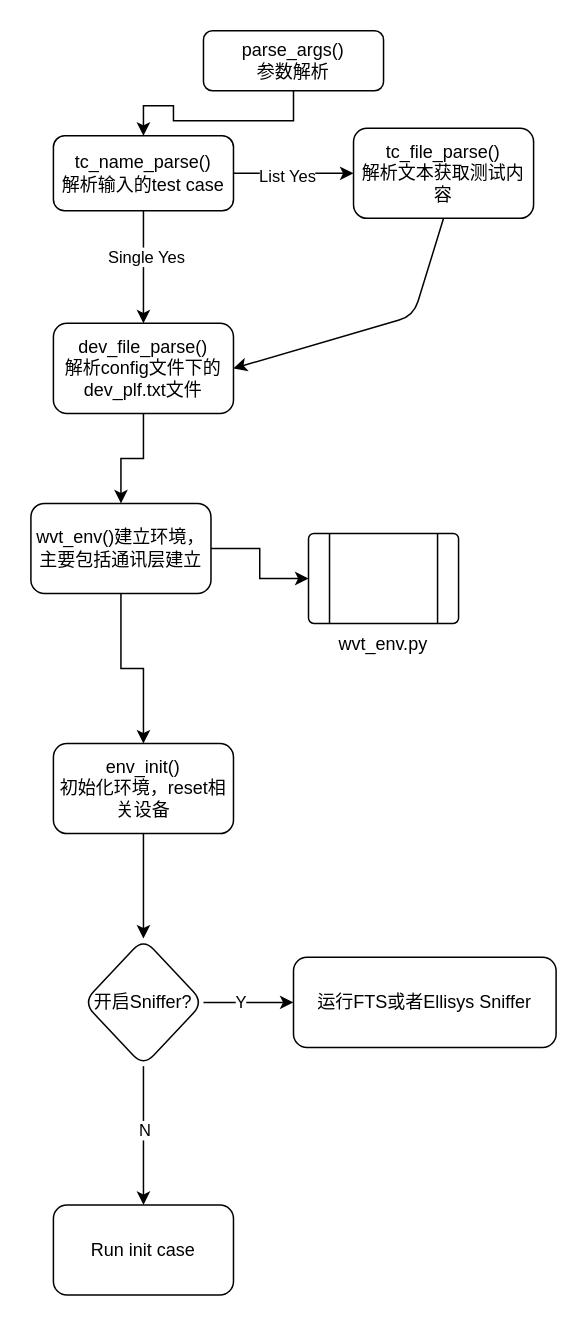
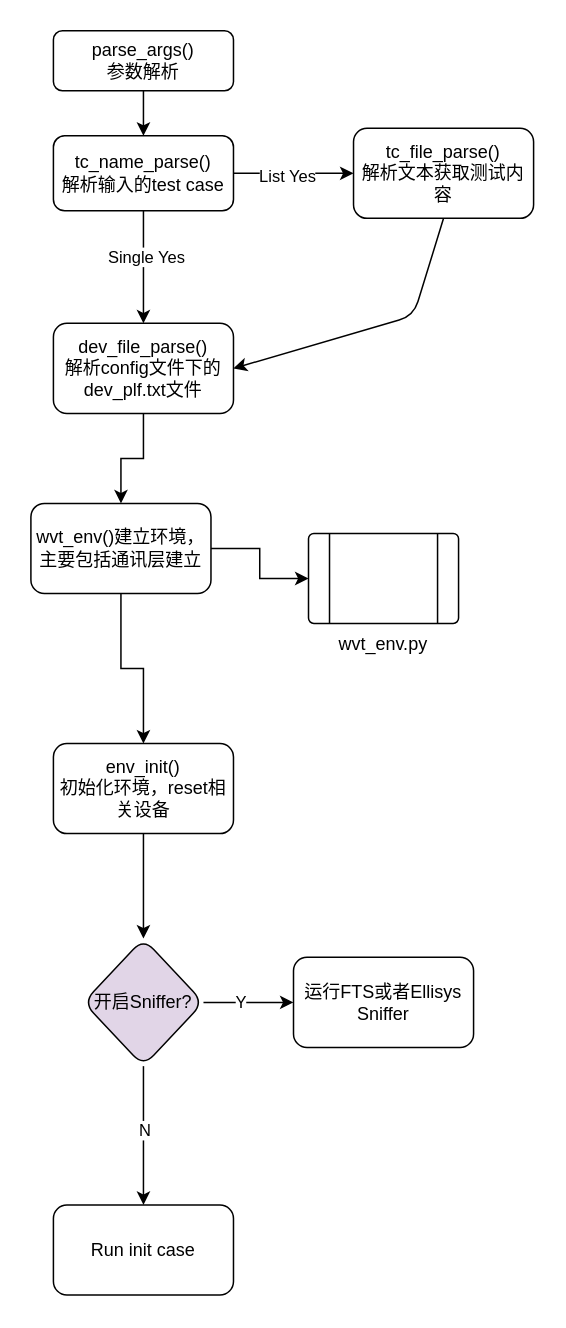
node "parse_args() 参数解析": moved (293, 61) -> (143, 61)
node "开启Sniffer?": fillcolor #ffffff -> #e1d5e7
node "运行FTS或者Ellisys Sniffer": size 263x90 -> 180x90
